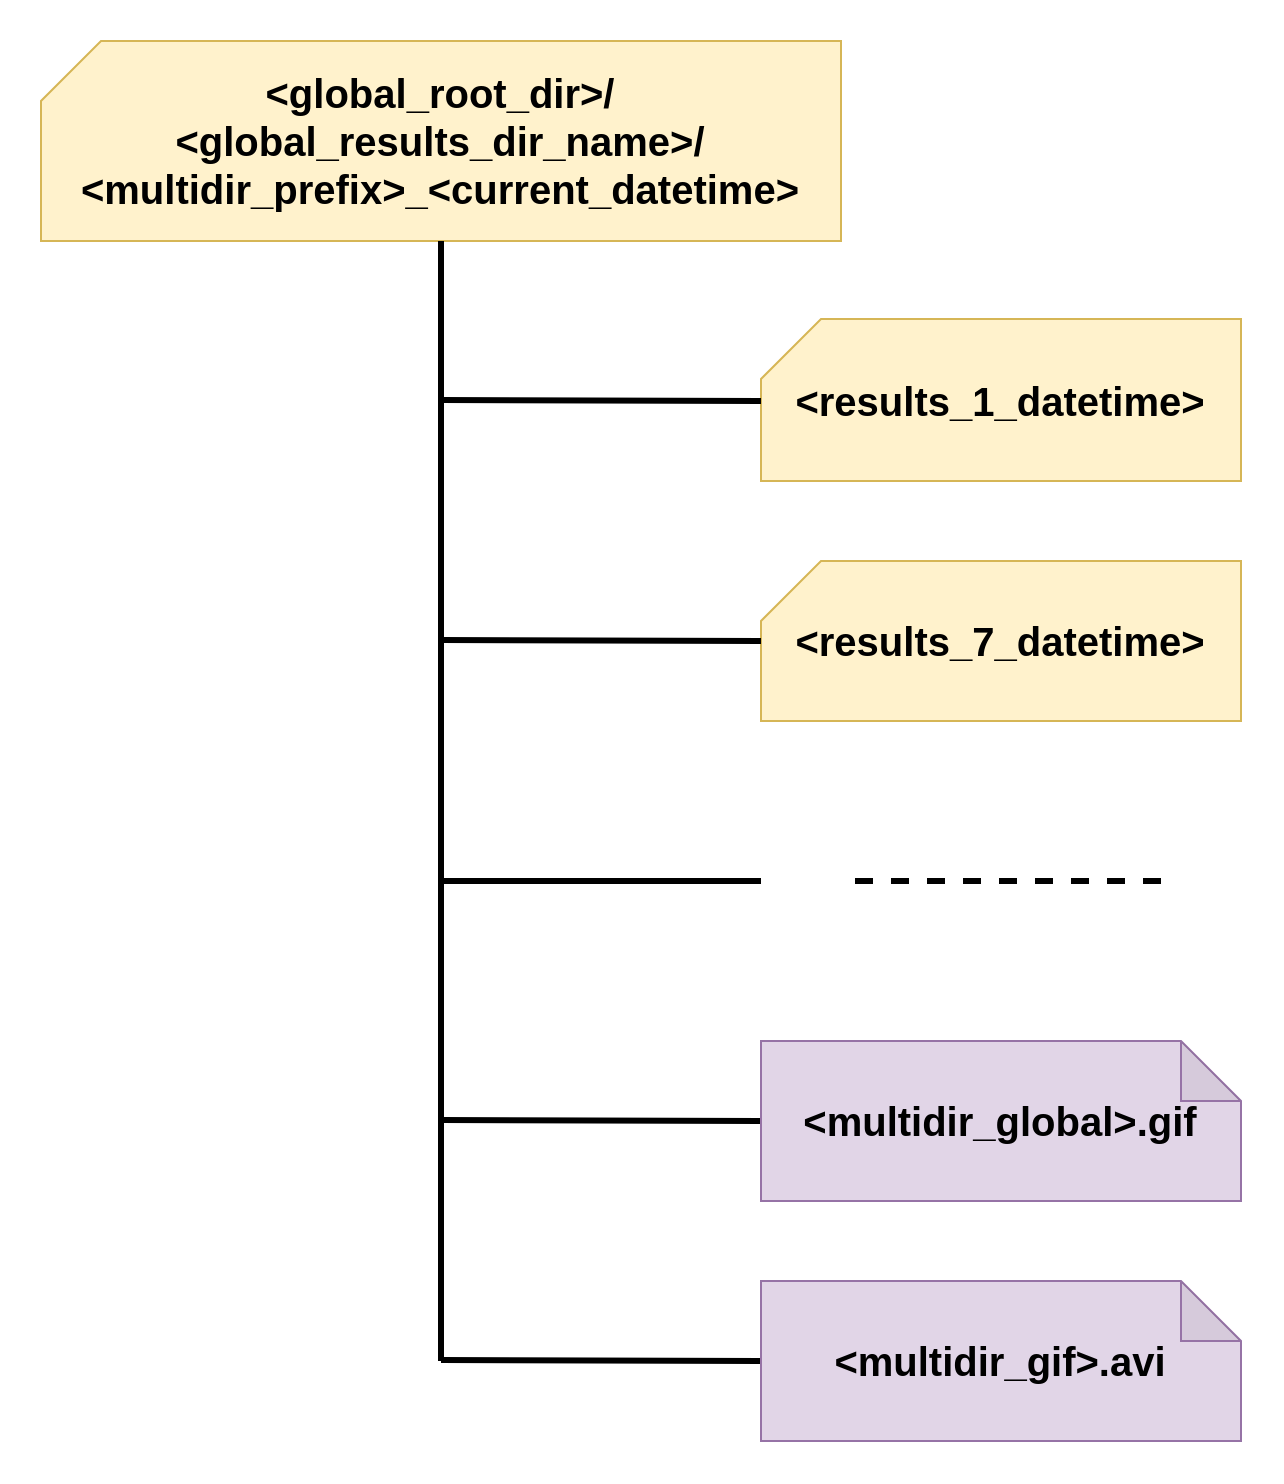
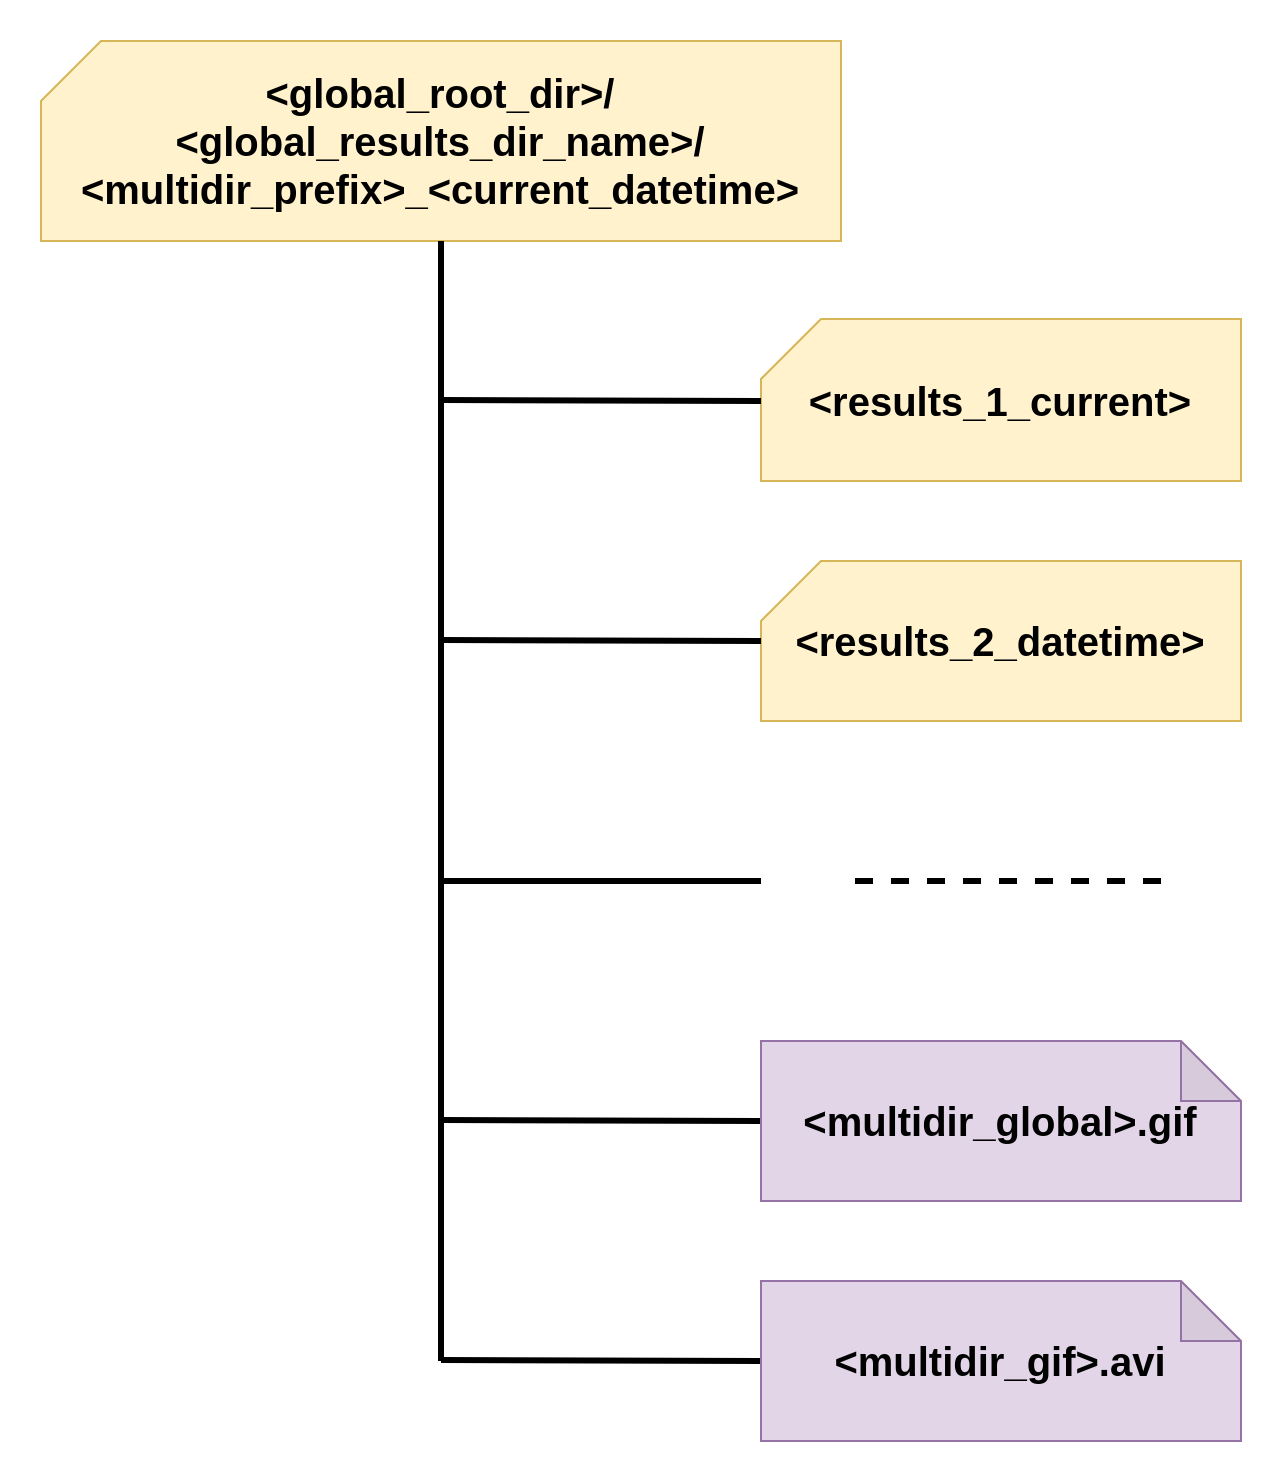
node "<results_1_datetime>": label "<results_1_datetime>" -> "<results_1_current>"
node "<results_7_datetime>": label "<results_7_datetime>" -> "<results_2_datetime>"
